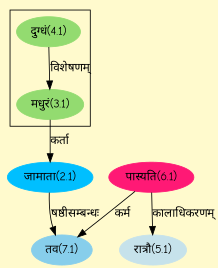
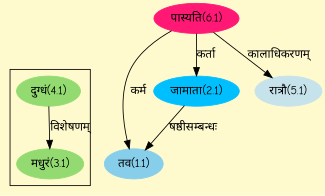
edge "मधुरं(3.1)" -> "जामाता(2.1)": now "पास्यति(6.1)" -> "जामाता(2.1)"
node "तव(7.1)": label "तव(7.1)" -> "तव(1.1)"
